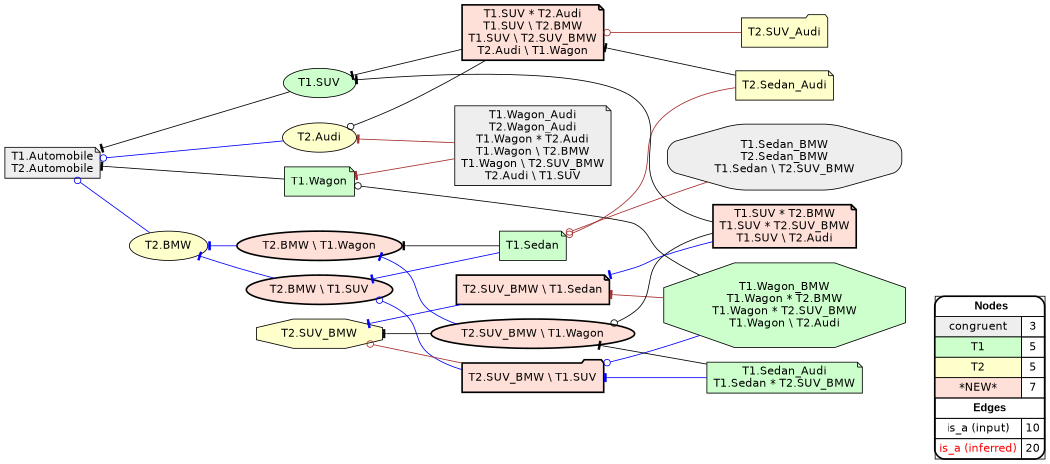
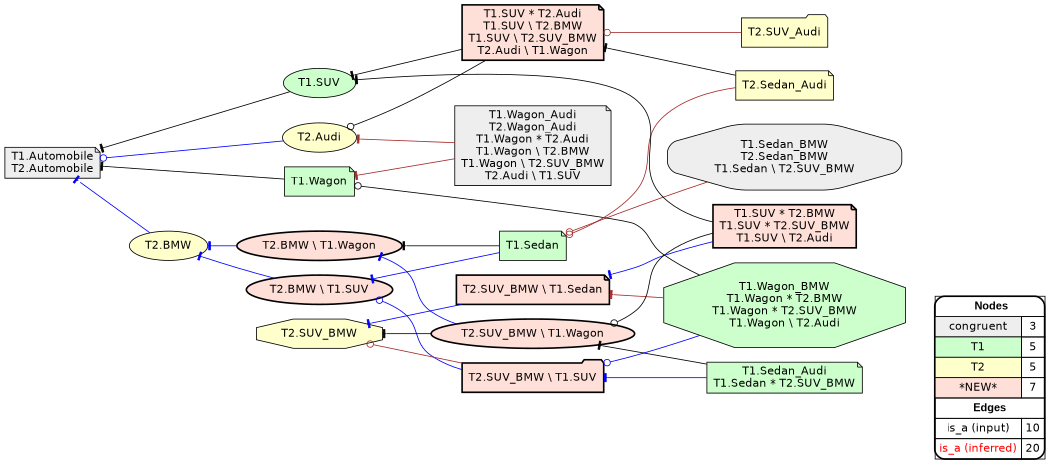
edge "T2.BMW" -> "T1.Automobile T2.Automobile": arrowhead odot -> tee
